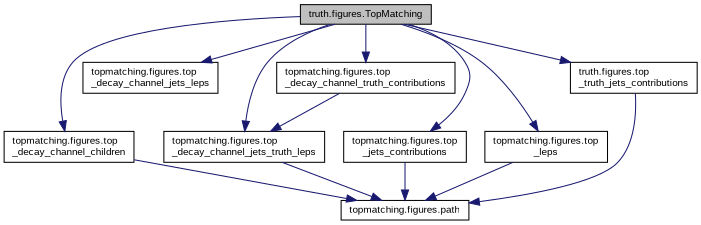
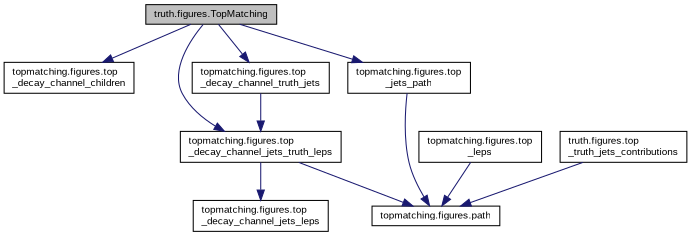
edge "truth.figures.TopMatching" -> "topmatching.figures.top _decay_channel_jets_leps": now "topmatching.figures.top _decay_channel_jets_truth_leps" -> "topmatching.figures.top _decay_channel_jets_leps"
edge "truth.figures.TopMatching" -> "truth.figures.top _truth_jets_contributions": removed
edge "truth.figures.TopMatching" -> "topmatching.figures.top _leps": removed
node "topmatching.figures.top _decay_channel_truth_contributions": label "topmatching.figures.top _decay_channel_truth_contributions" -> "topmatching.figures.top _decay_channel_truth_jets"
node "topmatching.figures.top _jets_contributions": label "topmatching.figures.top _jets_contributions" -> "topmatching.figures.top _jets_path"
edge "topmatching.figures.top _decay_channel_children" -> "topmatching.figures.path": removed
